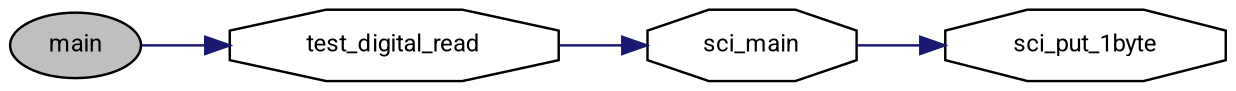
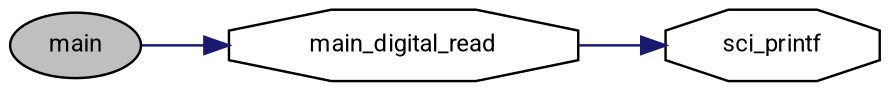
node "test_digital_read": label "test_digital_read" -> "main_digital_read"
node "sci_main": label "sci_main" -> "sci_printf"
node "sci_put_1byte": removed
